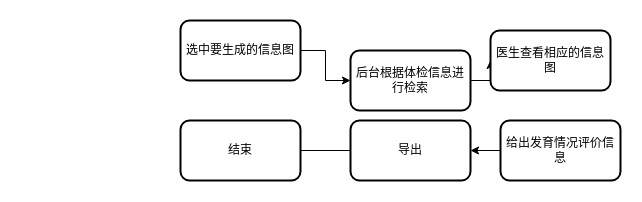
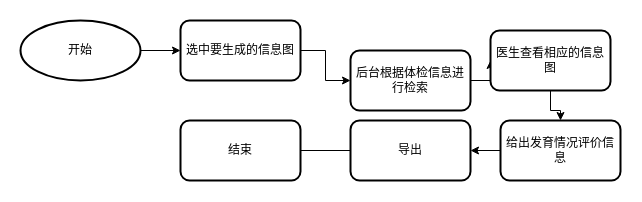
node "开始": added
edge "开始" -> "选中要生成的信息图": added
edge "医生查看相应的信息图" -> "给出发育情况评价信息": added
